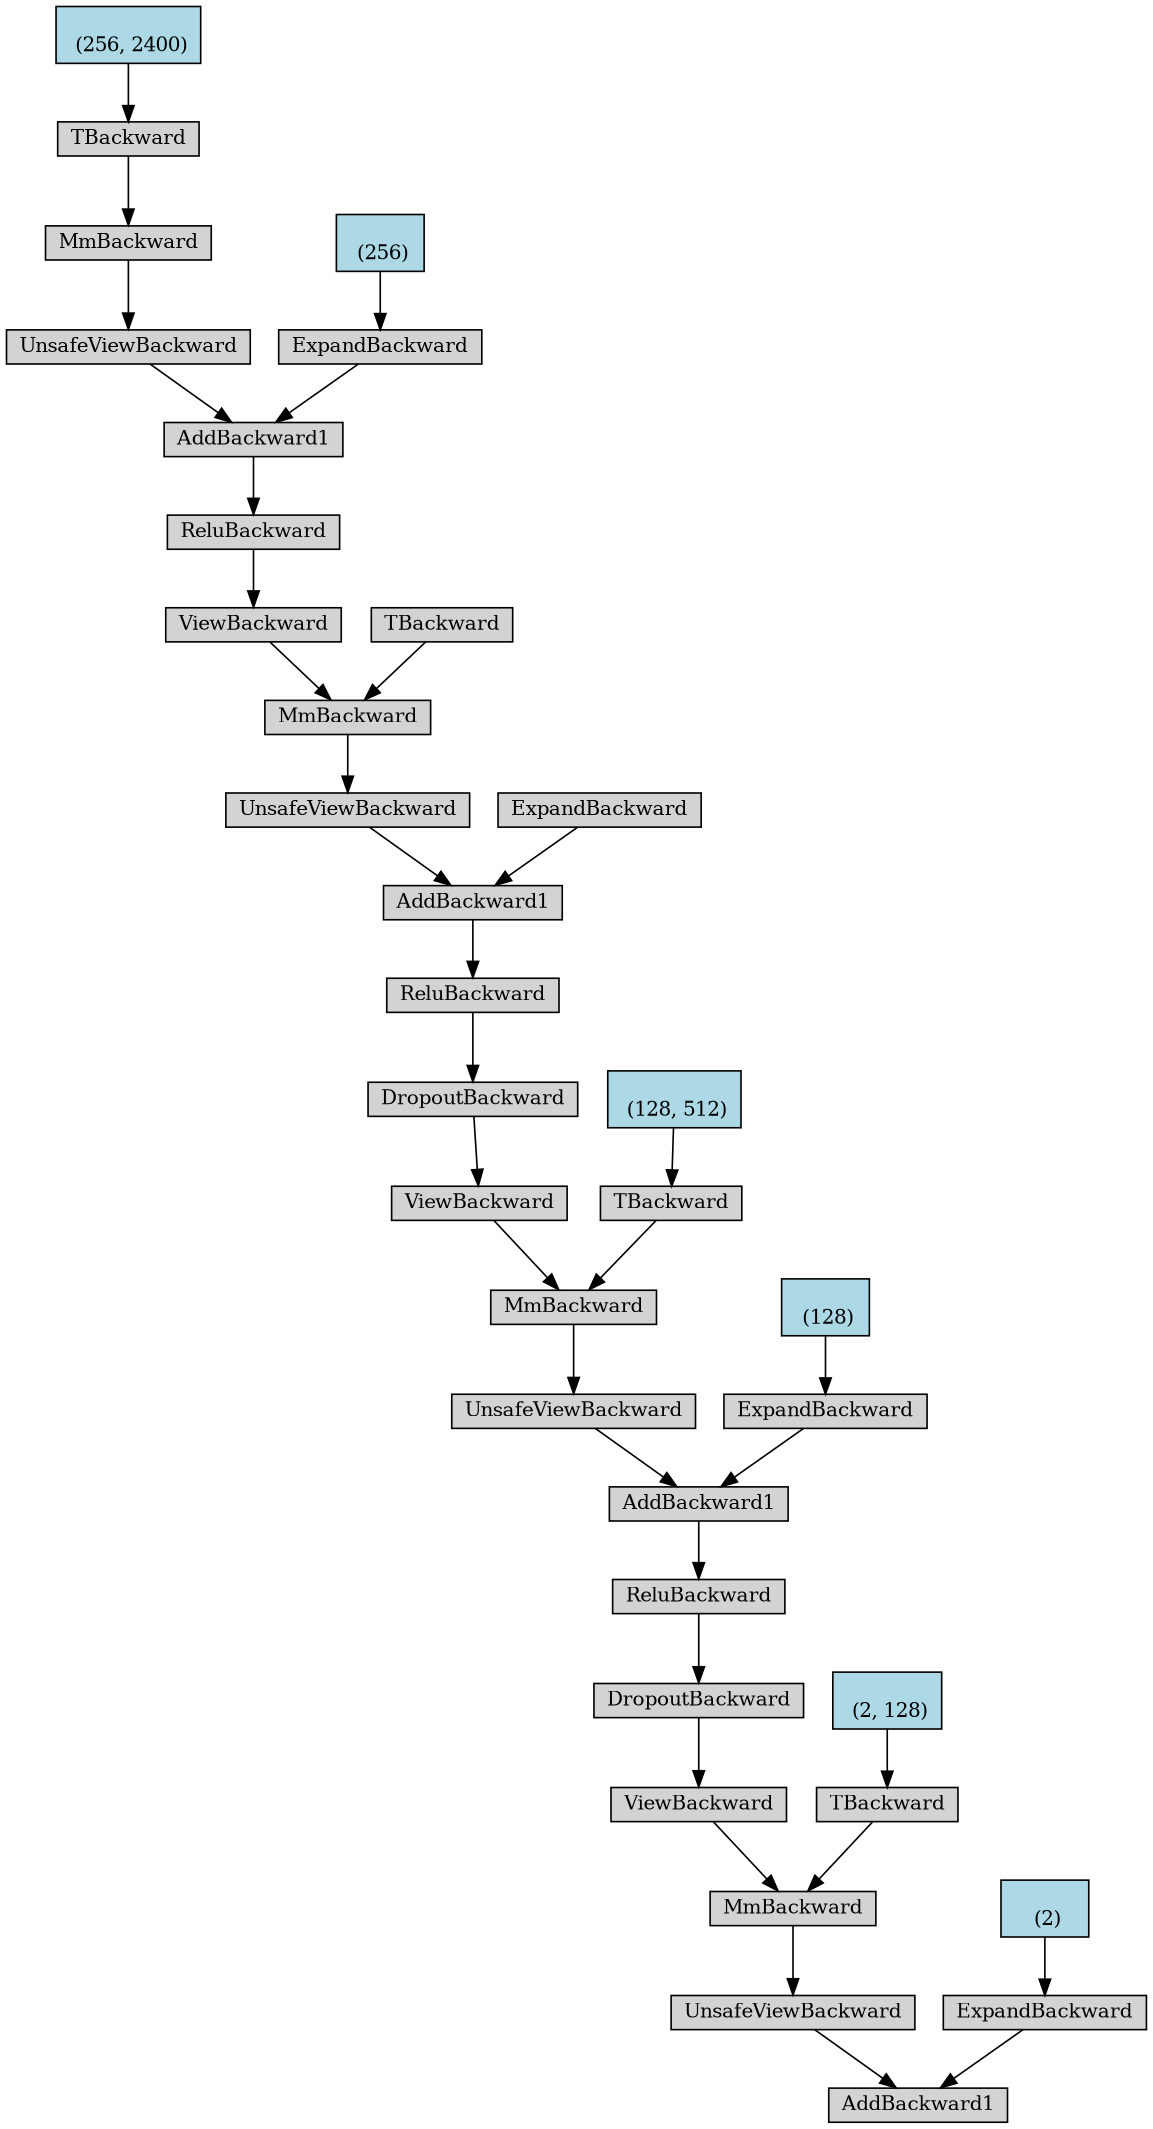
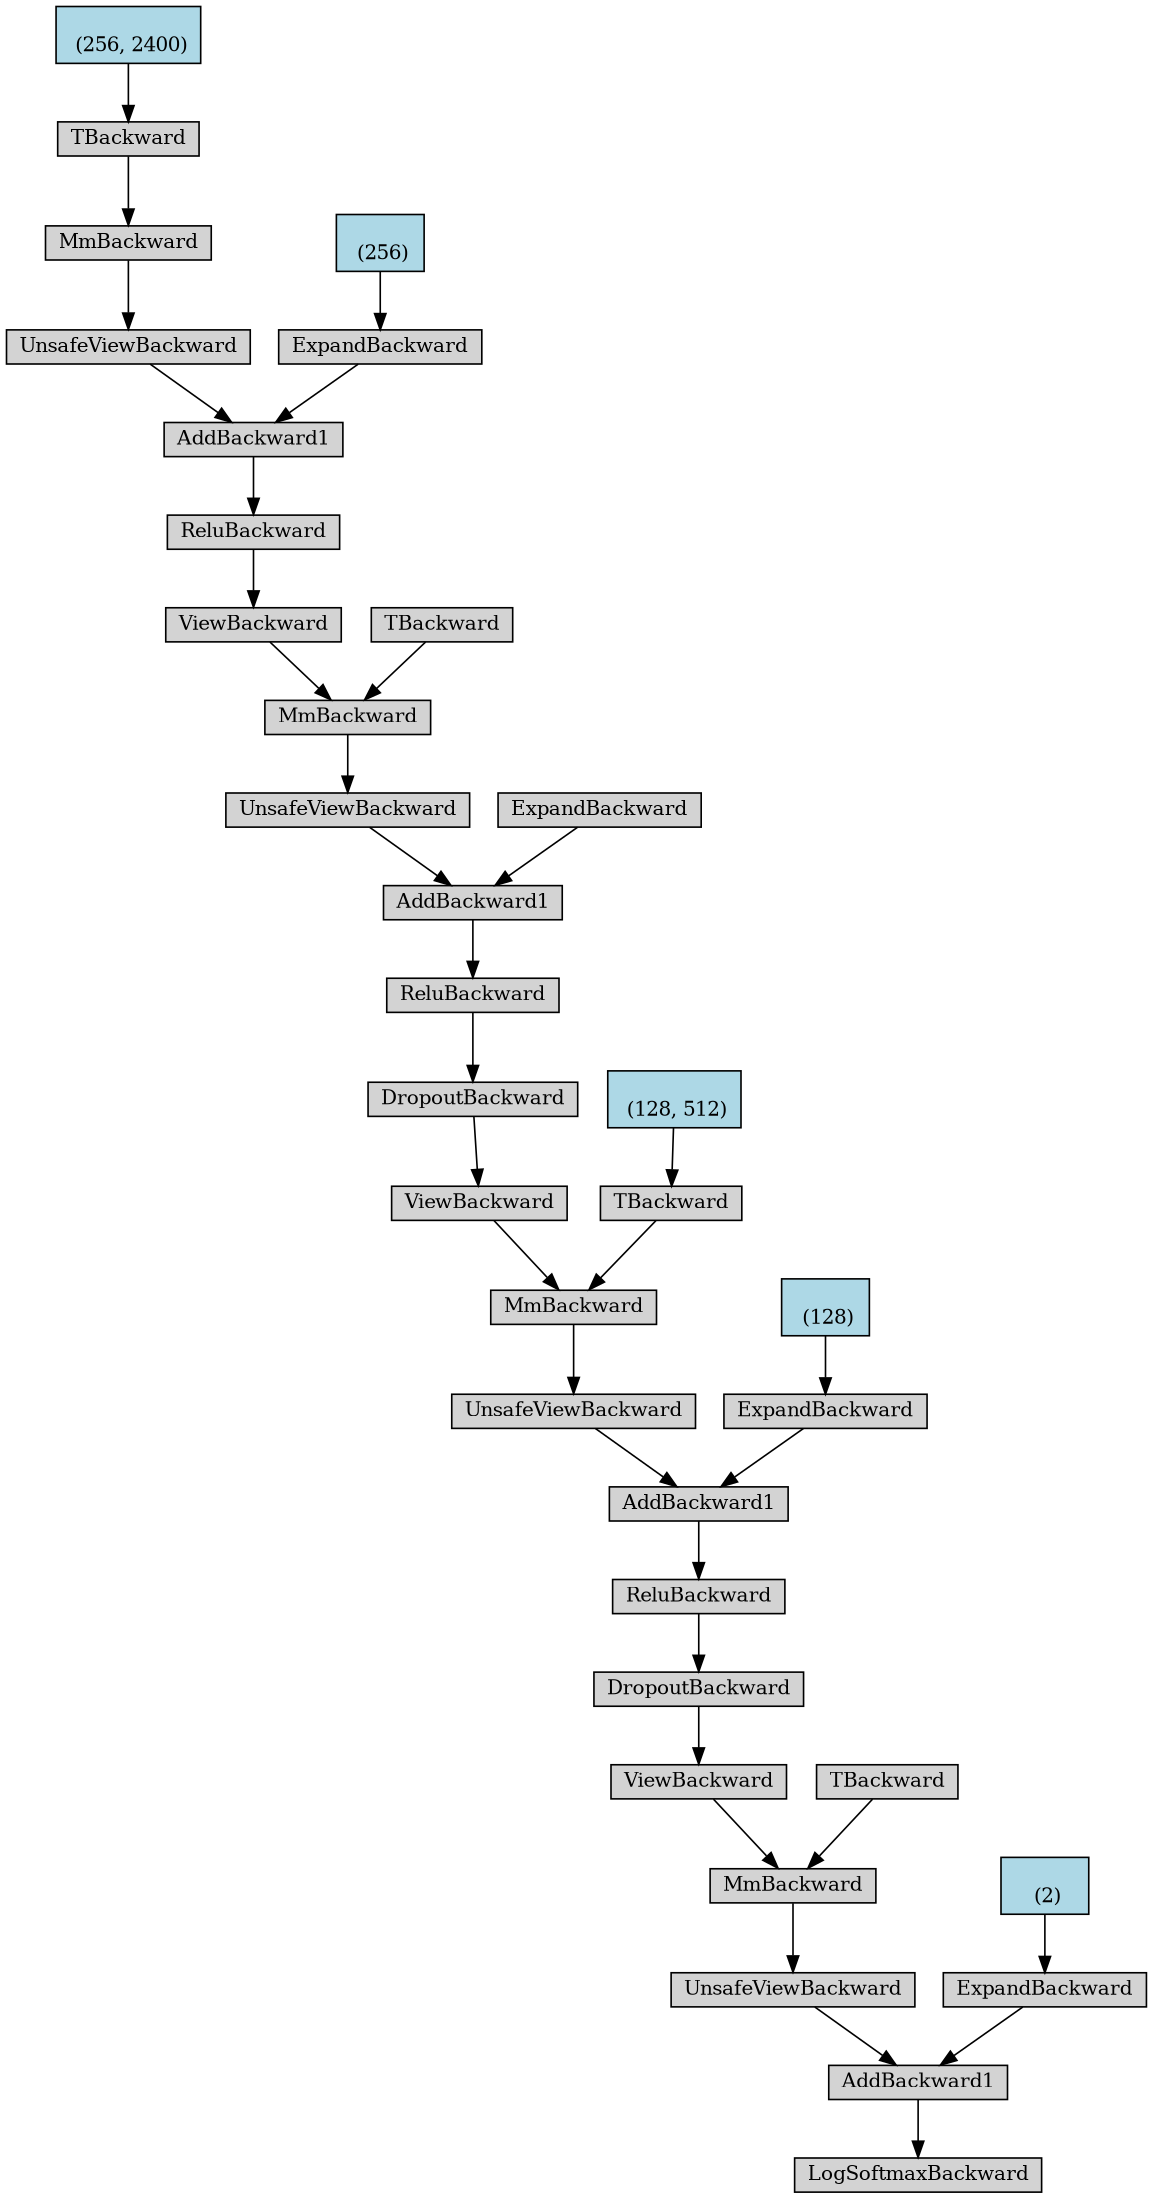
node "(2, 128)": removed
node "LogSoftmaxBackward": added
